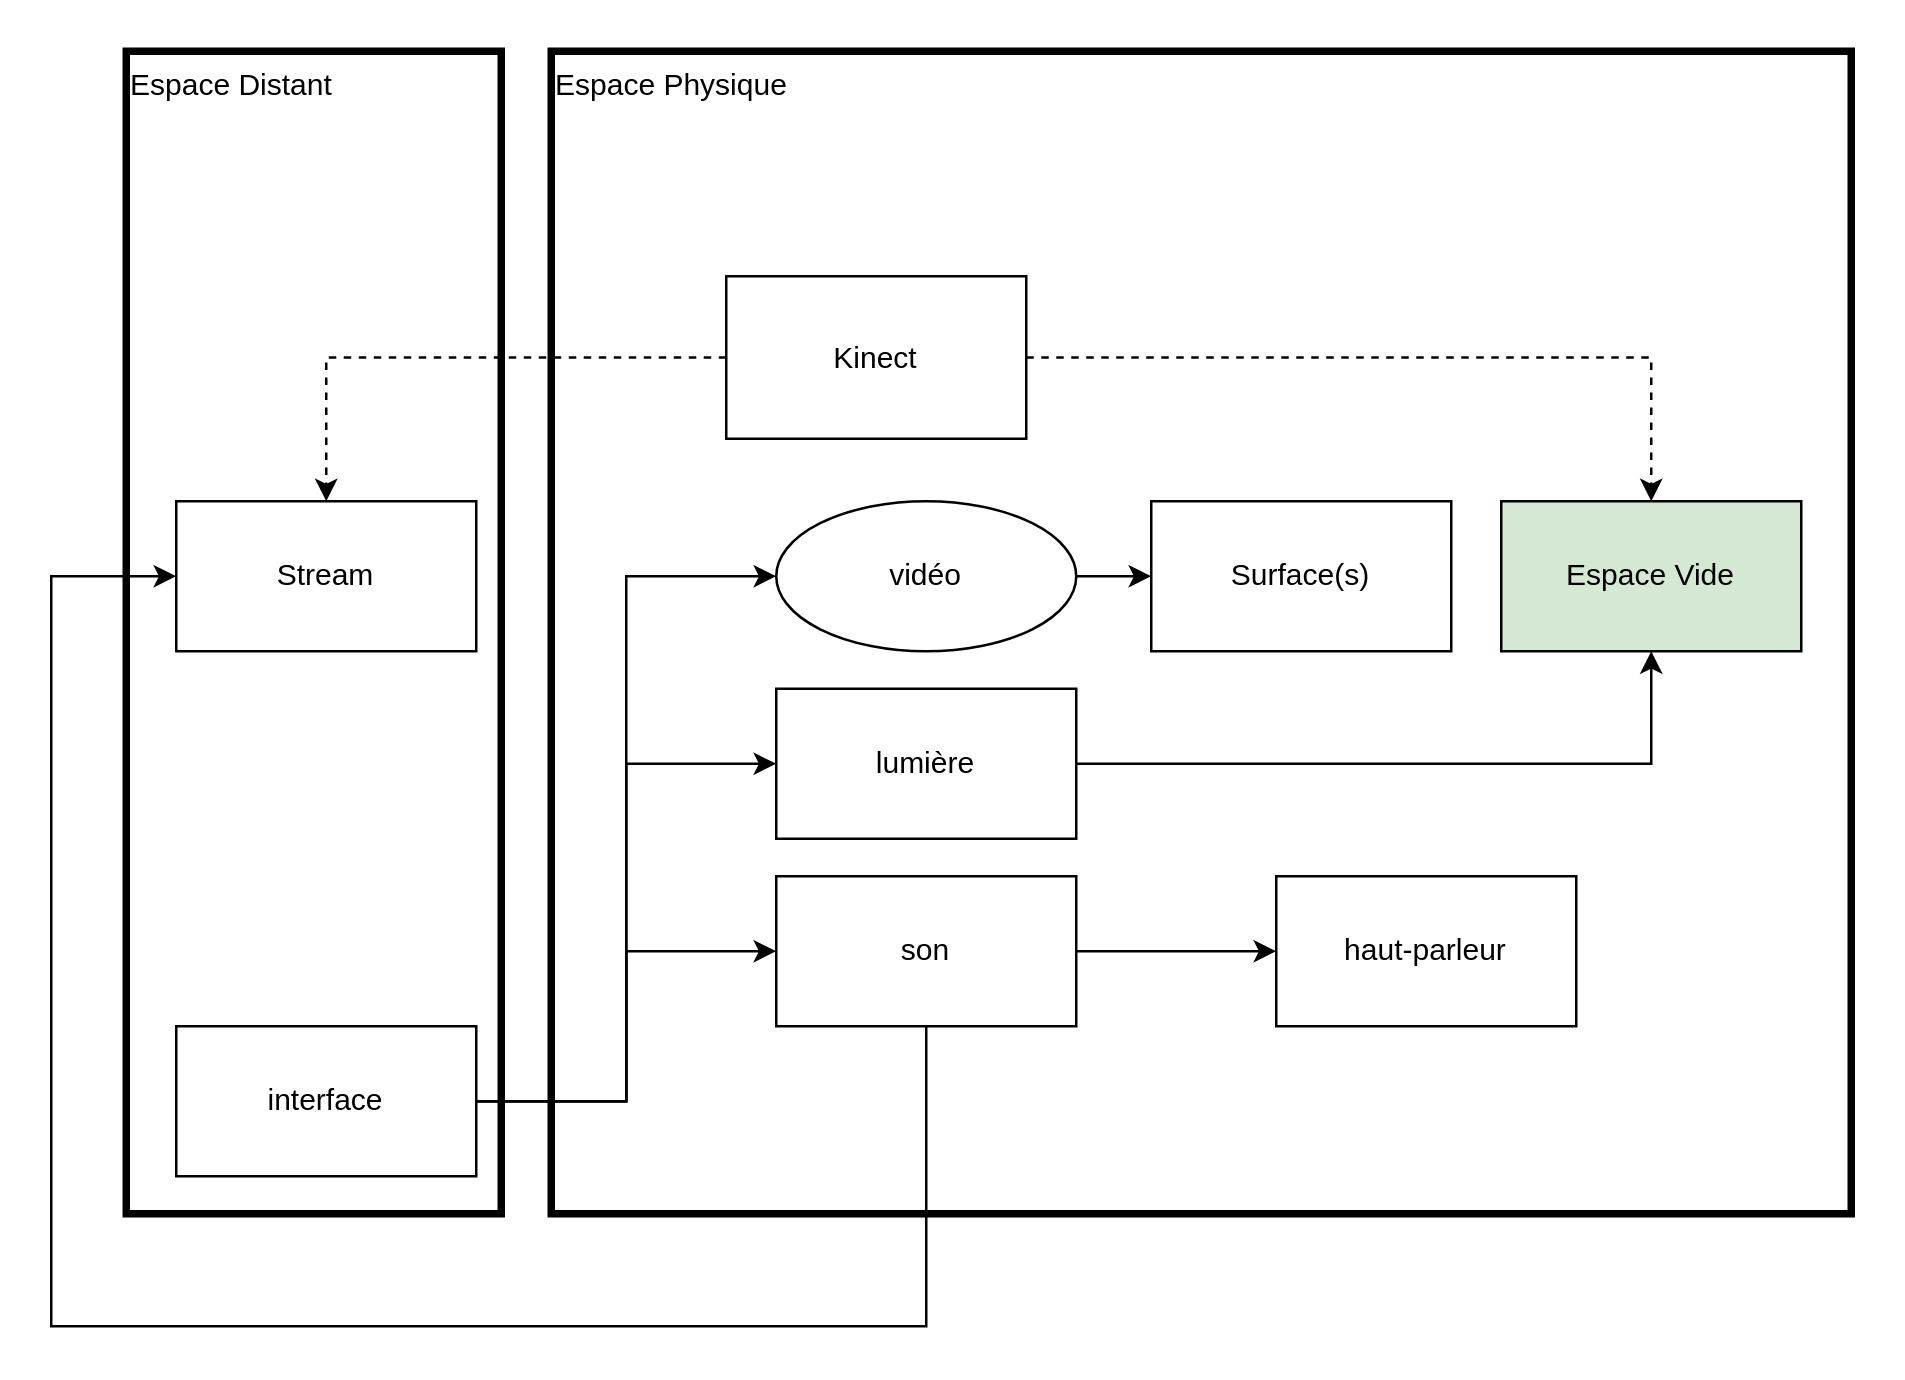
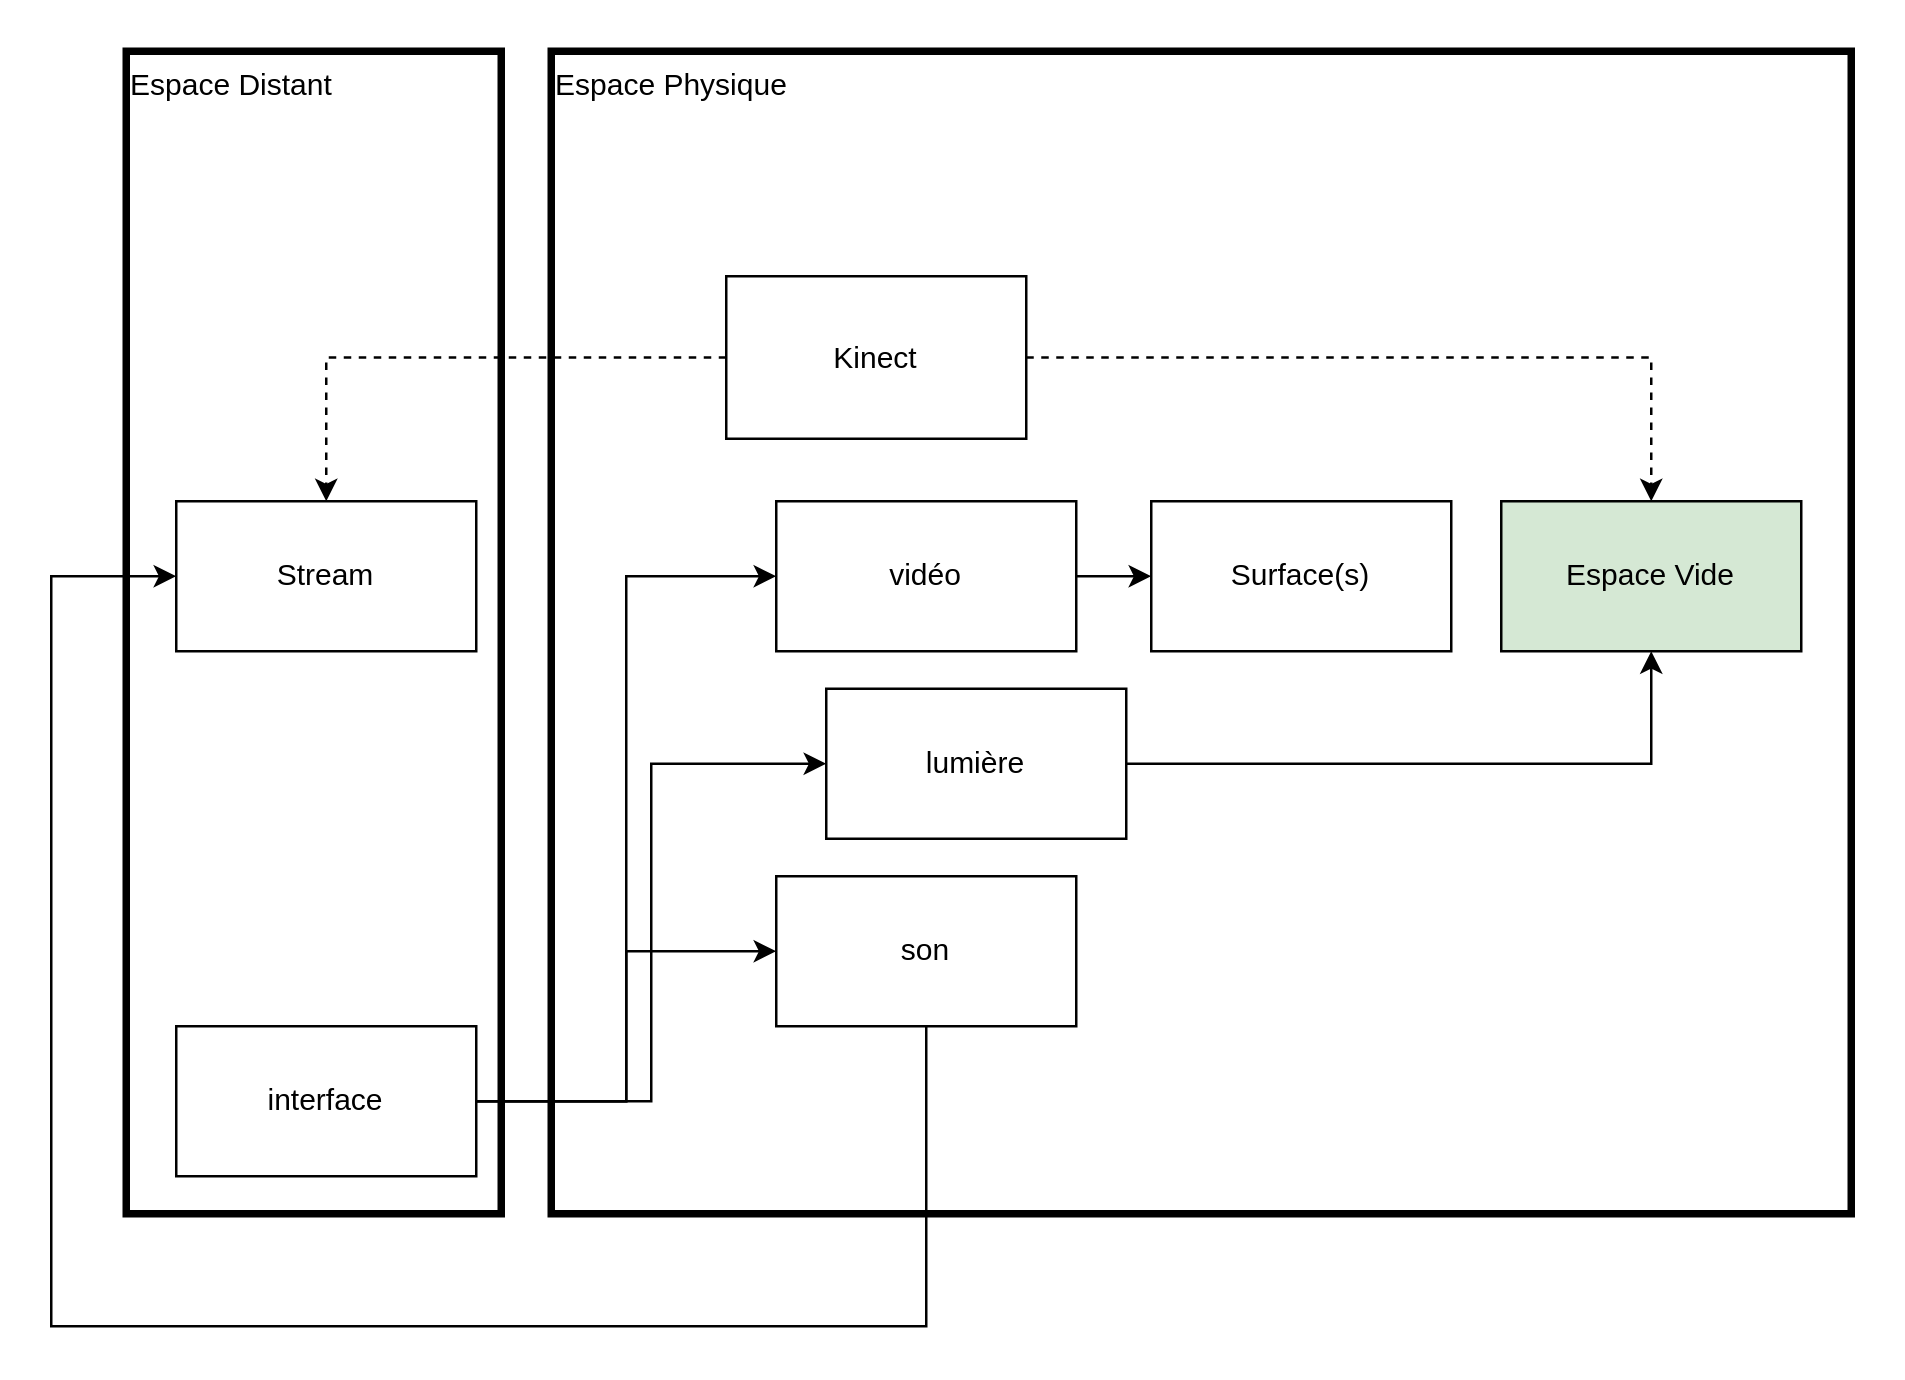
node "vidéo": shape ellipse -> rectangle
node "lumière": moved (926, 764) -> (976, 764)
edge "son" -> "haut-parleur": removed
node "haut-parleur": removed
